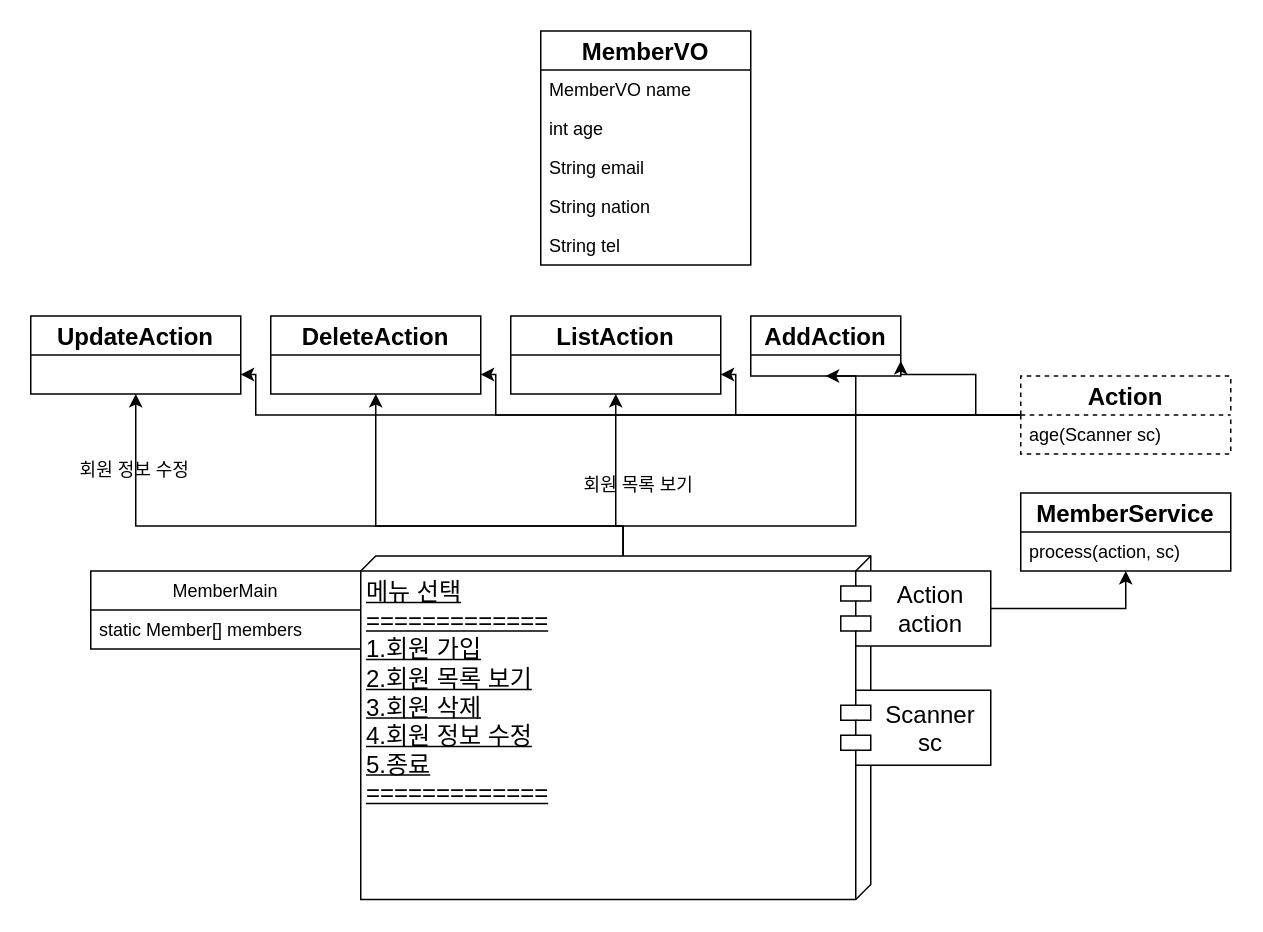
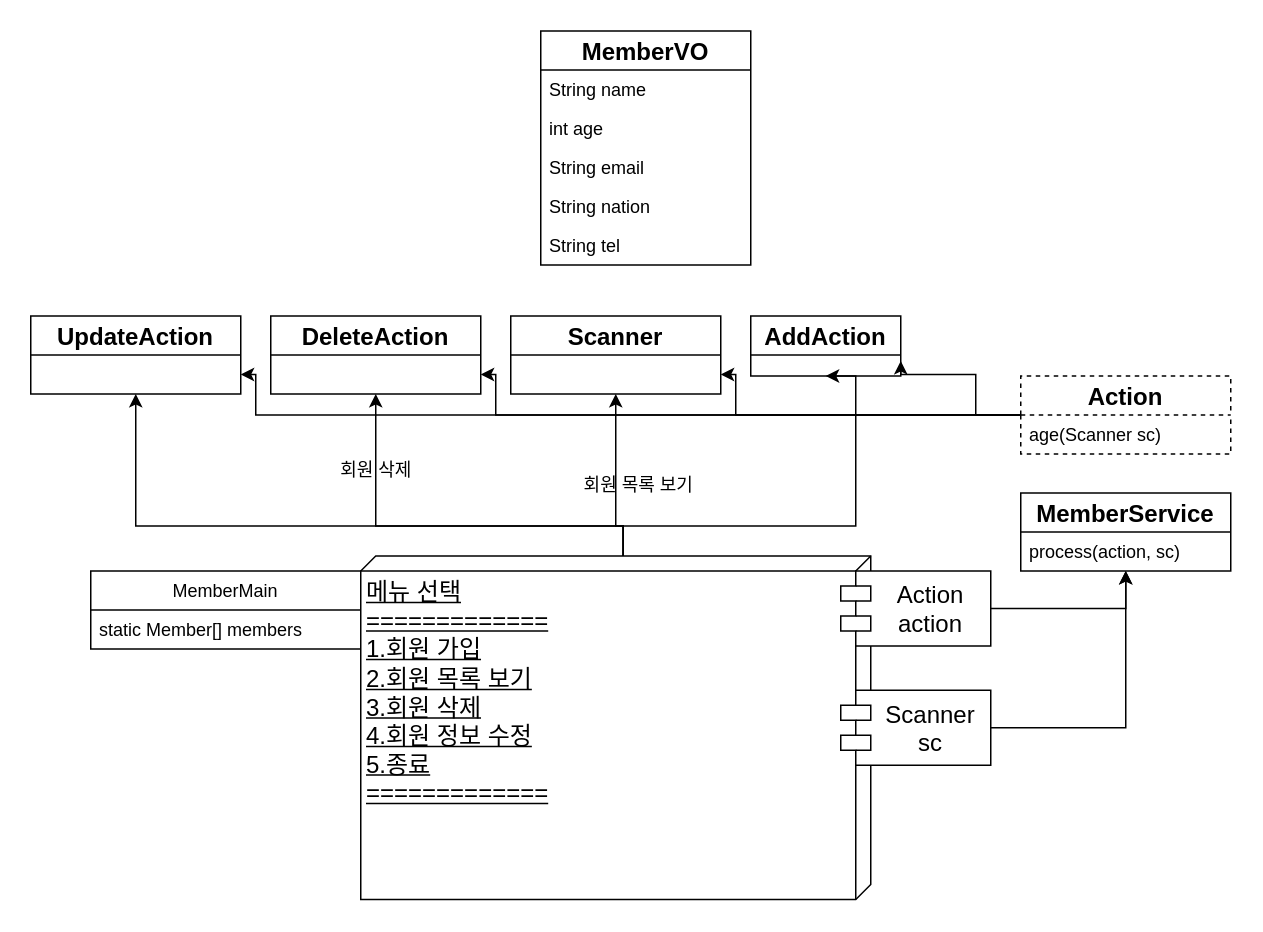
node "MemberVO name": label "MemberVO name" -> "String name"
node "ListAction": label "ListAction" -> "Scanner"
node "회원 정보 수정": removed
node "회원 삭제": added
edge "Scanner sc" -> "MemberService": added
